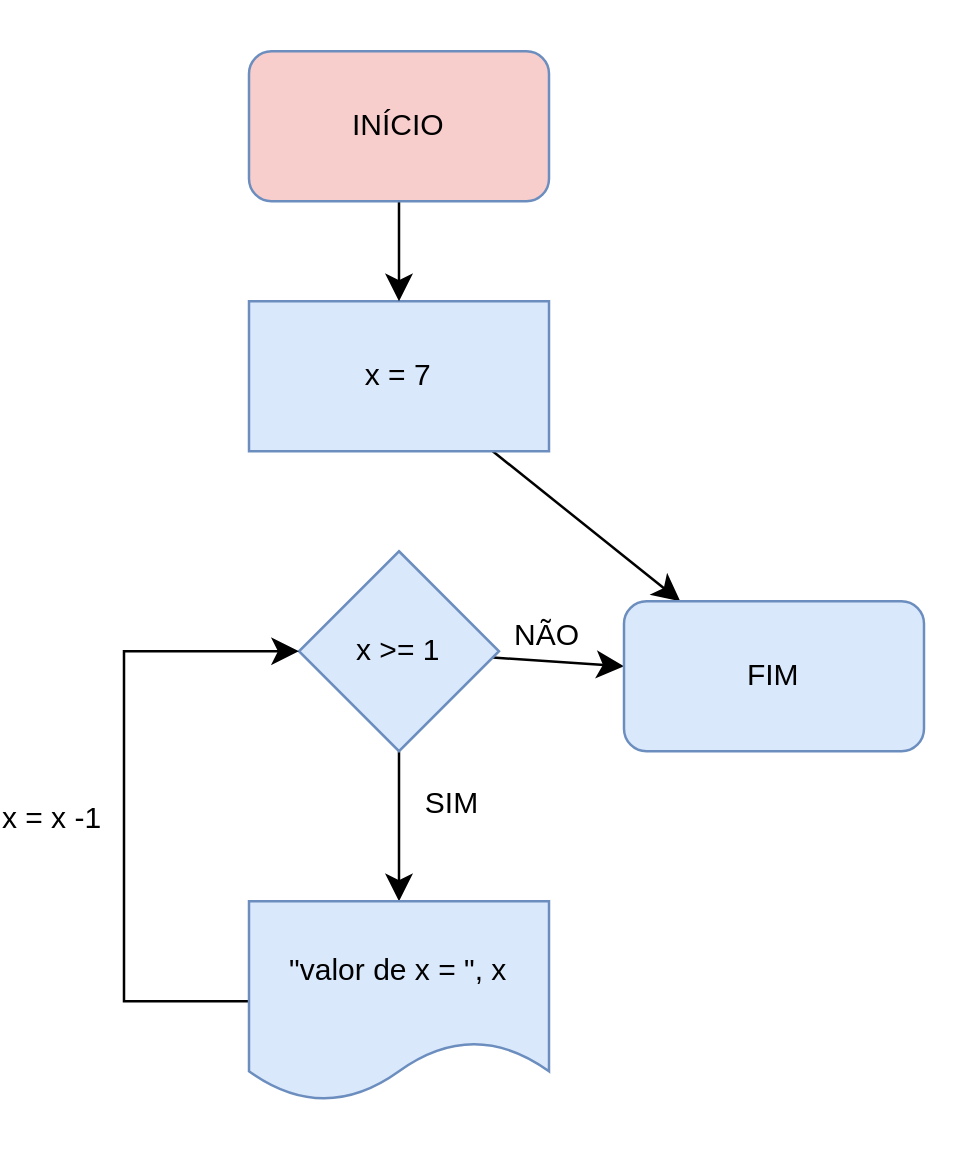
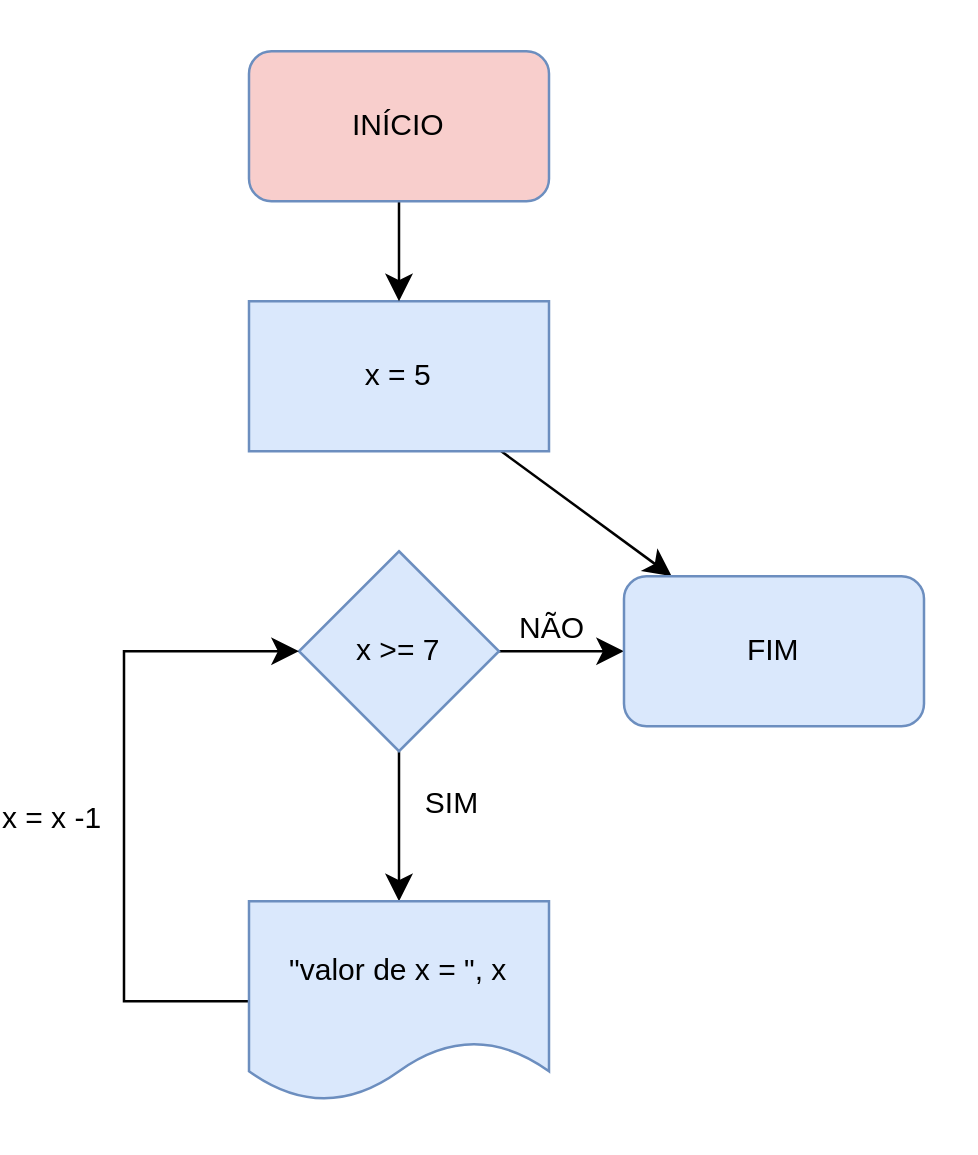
node "x = 7": label "x = 7" -> "x = 5"
node "x >= 1": label "x >= 1" -> "x >= 7"
node "FIM": moved (774, 676) -> (774, 651)
